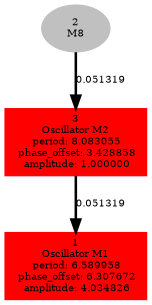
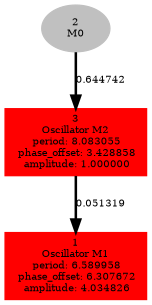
node "2": text "M8" -> "M0"
edge "2" -> "3": label "0.051319 " -> "0.644742 "
